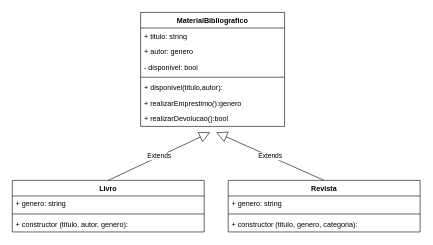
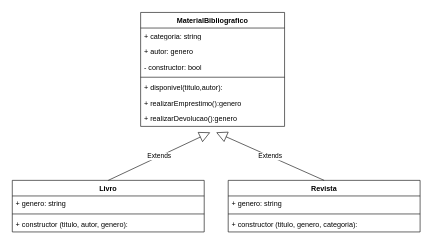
node "+ titulo: string": label "+ titulo: string" -> "+ categoria: string"
node "- disponivel: bool": label "- disponivel: bool" -> "- constructor: bool"
node "+ realizarDevolucao():bool": label "+ realizarDevolucao():bool" -> "+ realizarDevolucao():genero"
